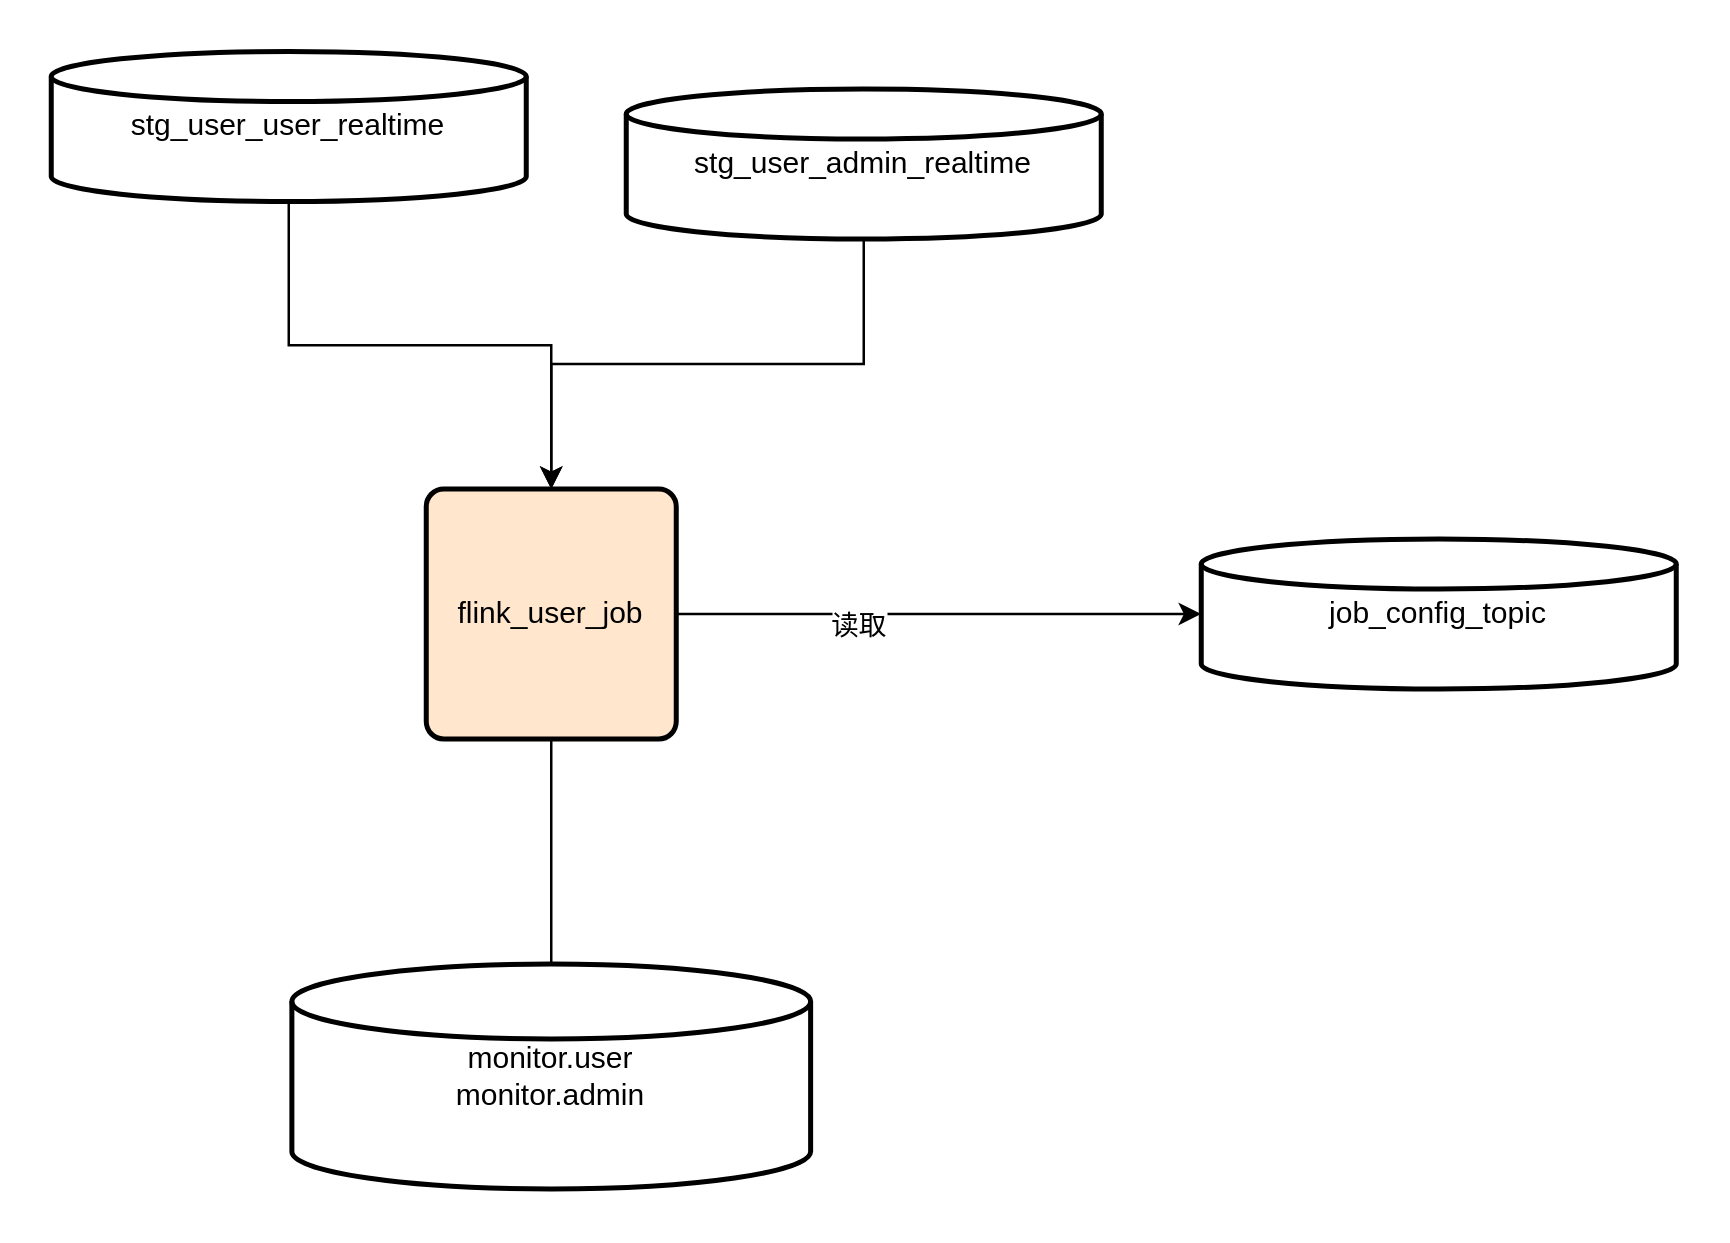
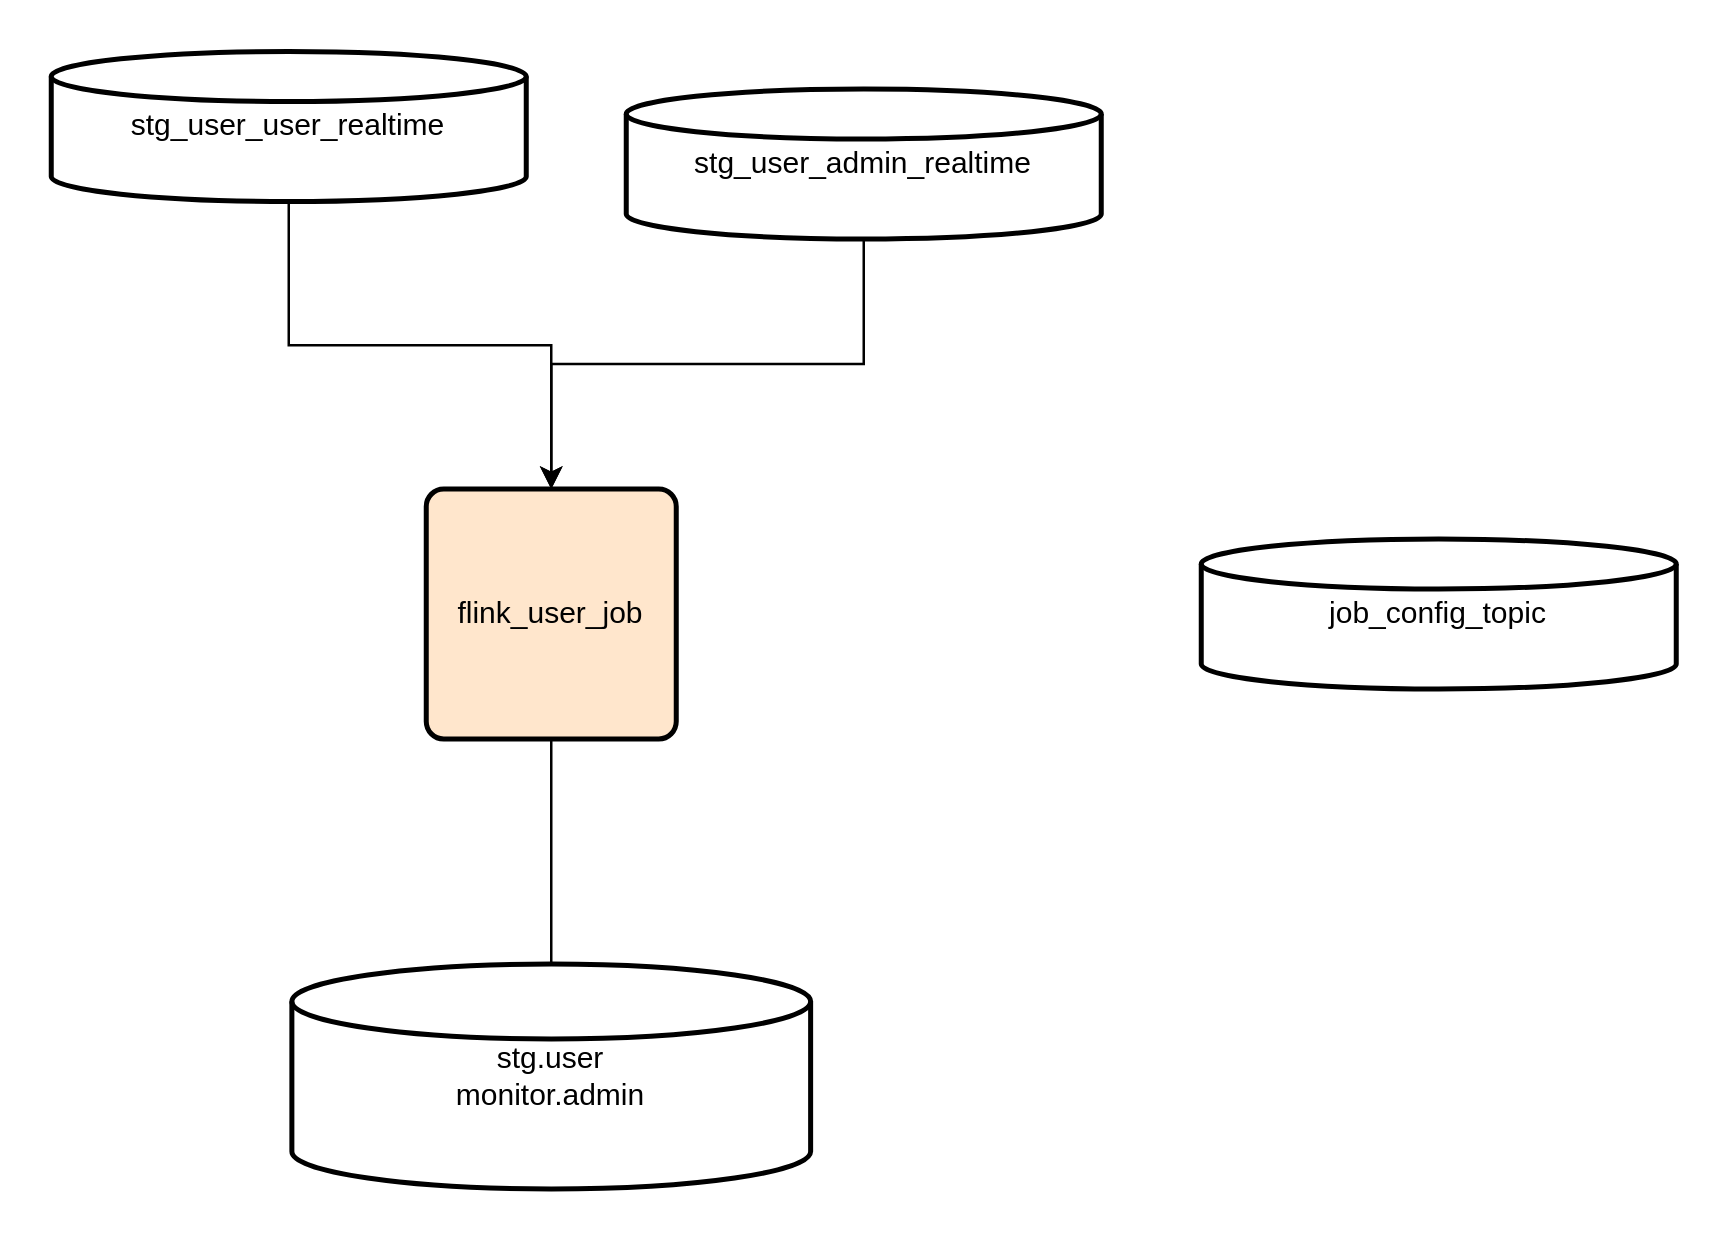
edge "flink_user_job" -> "job_config_topic": removed, label "读取"
node "monitor.user monitor.admin": label "monitor.user monitor.admin" -> "stg.user monitor.admin"
